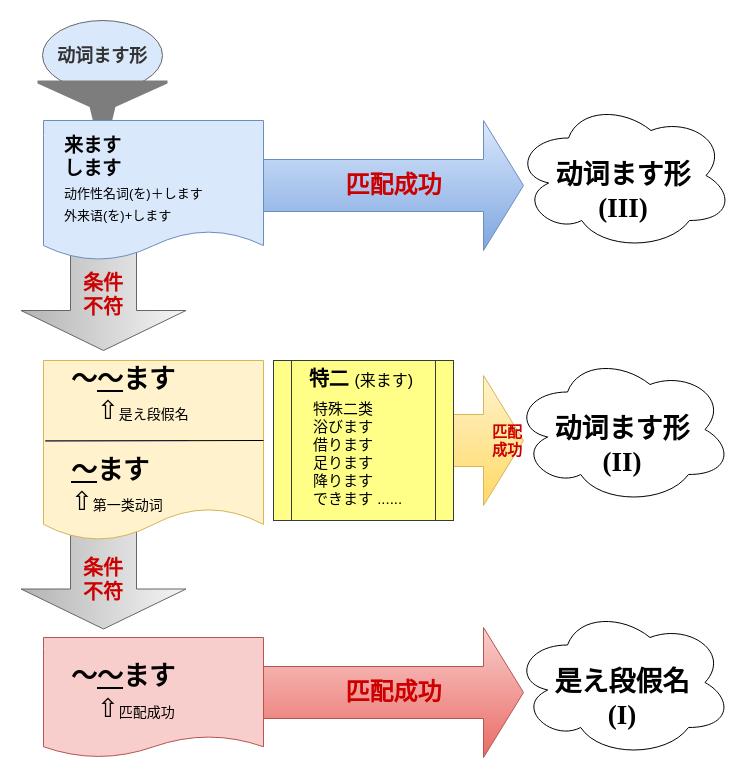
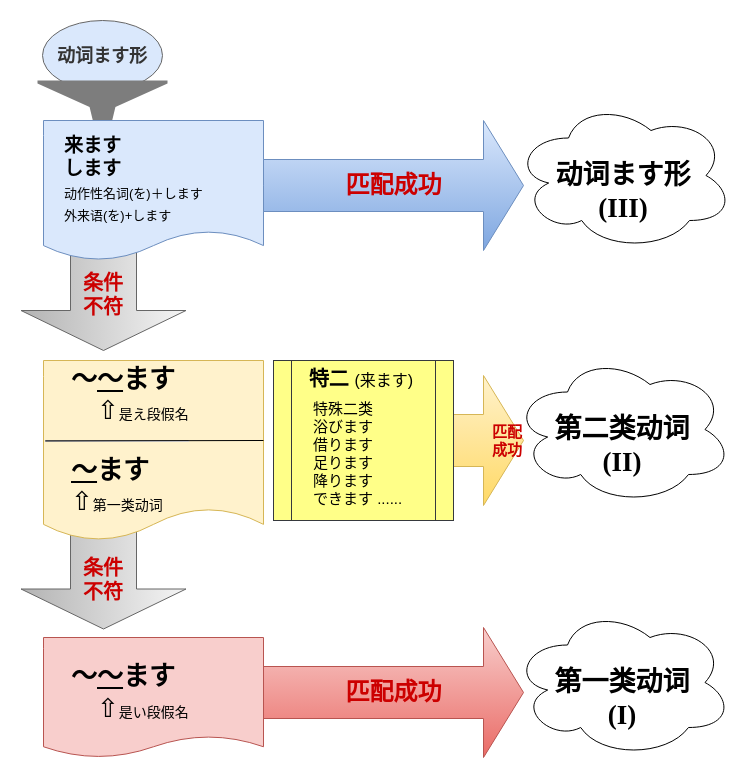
node "动词ます形 (II)": label "动词ます形 (II)" -> "第二类动词 (II)"
node "是え段假名 (I)": label "是え段假名 (I)" -> "第一类动词 (I)"
node "〜〜ます ⇧匹配成功": label "〜〜ます ⇧匹配成功" -> "〜〜ます ⇧是い段假名"
